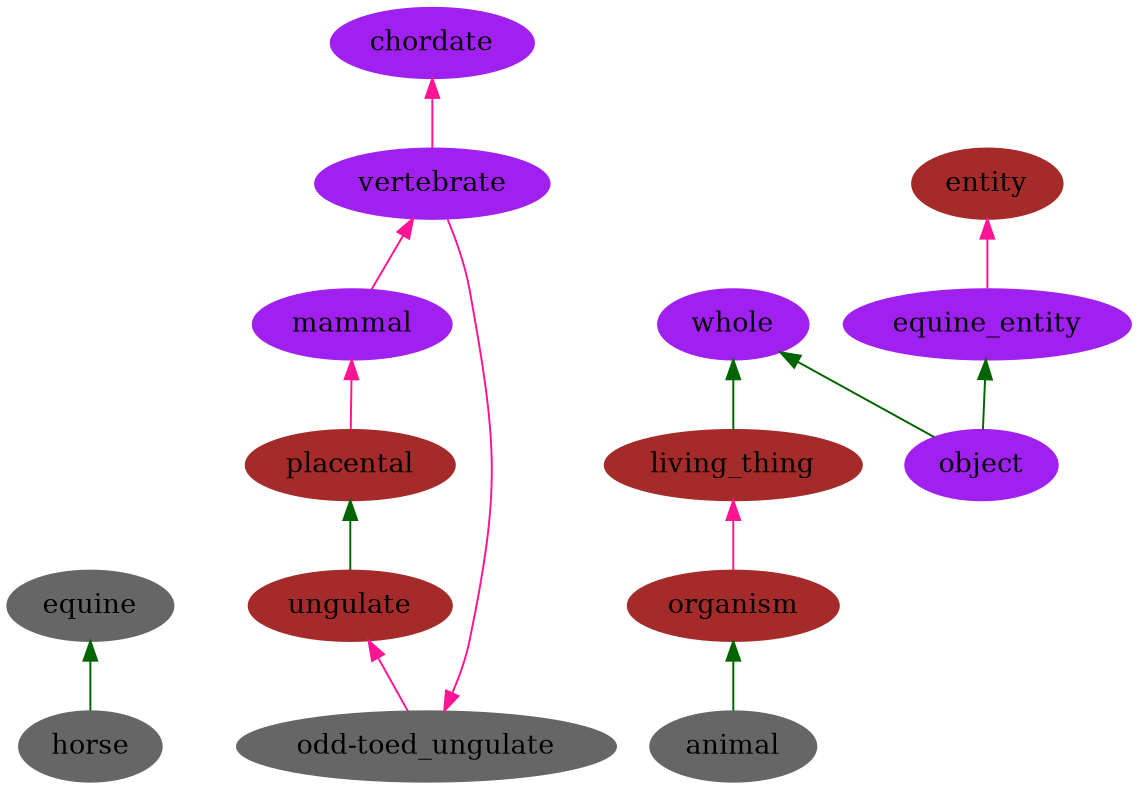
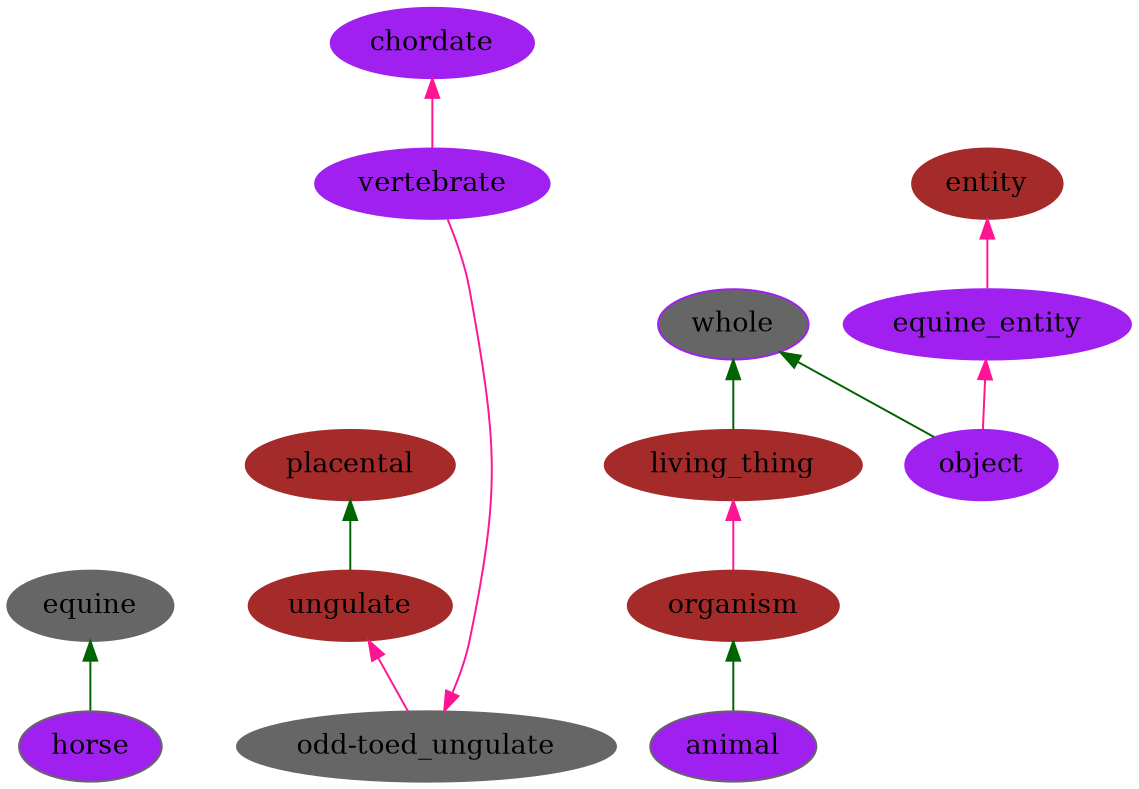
node "mammal": removed
node "whole": fillcolor purple -> gray40
edge "object" -> "equine_entity": color darkgreen -> deeppink
node "horse": fillcolor gray40 -> purple
node "animal": fillcolor gray40 -> purple
